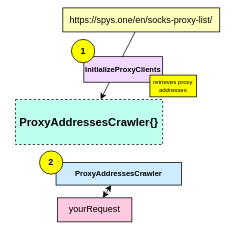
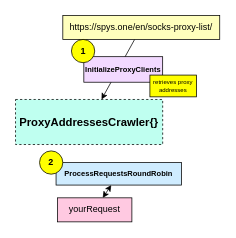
node "https://spys.one/en/socks-proxy-list/": moved (141, 20) -> (141, 27)
node "ProxyAddressesCrawler": label "ProxyAddressesCrawler" -> "ProcessRequestsRoundRobin"
